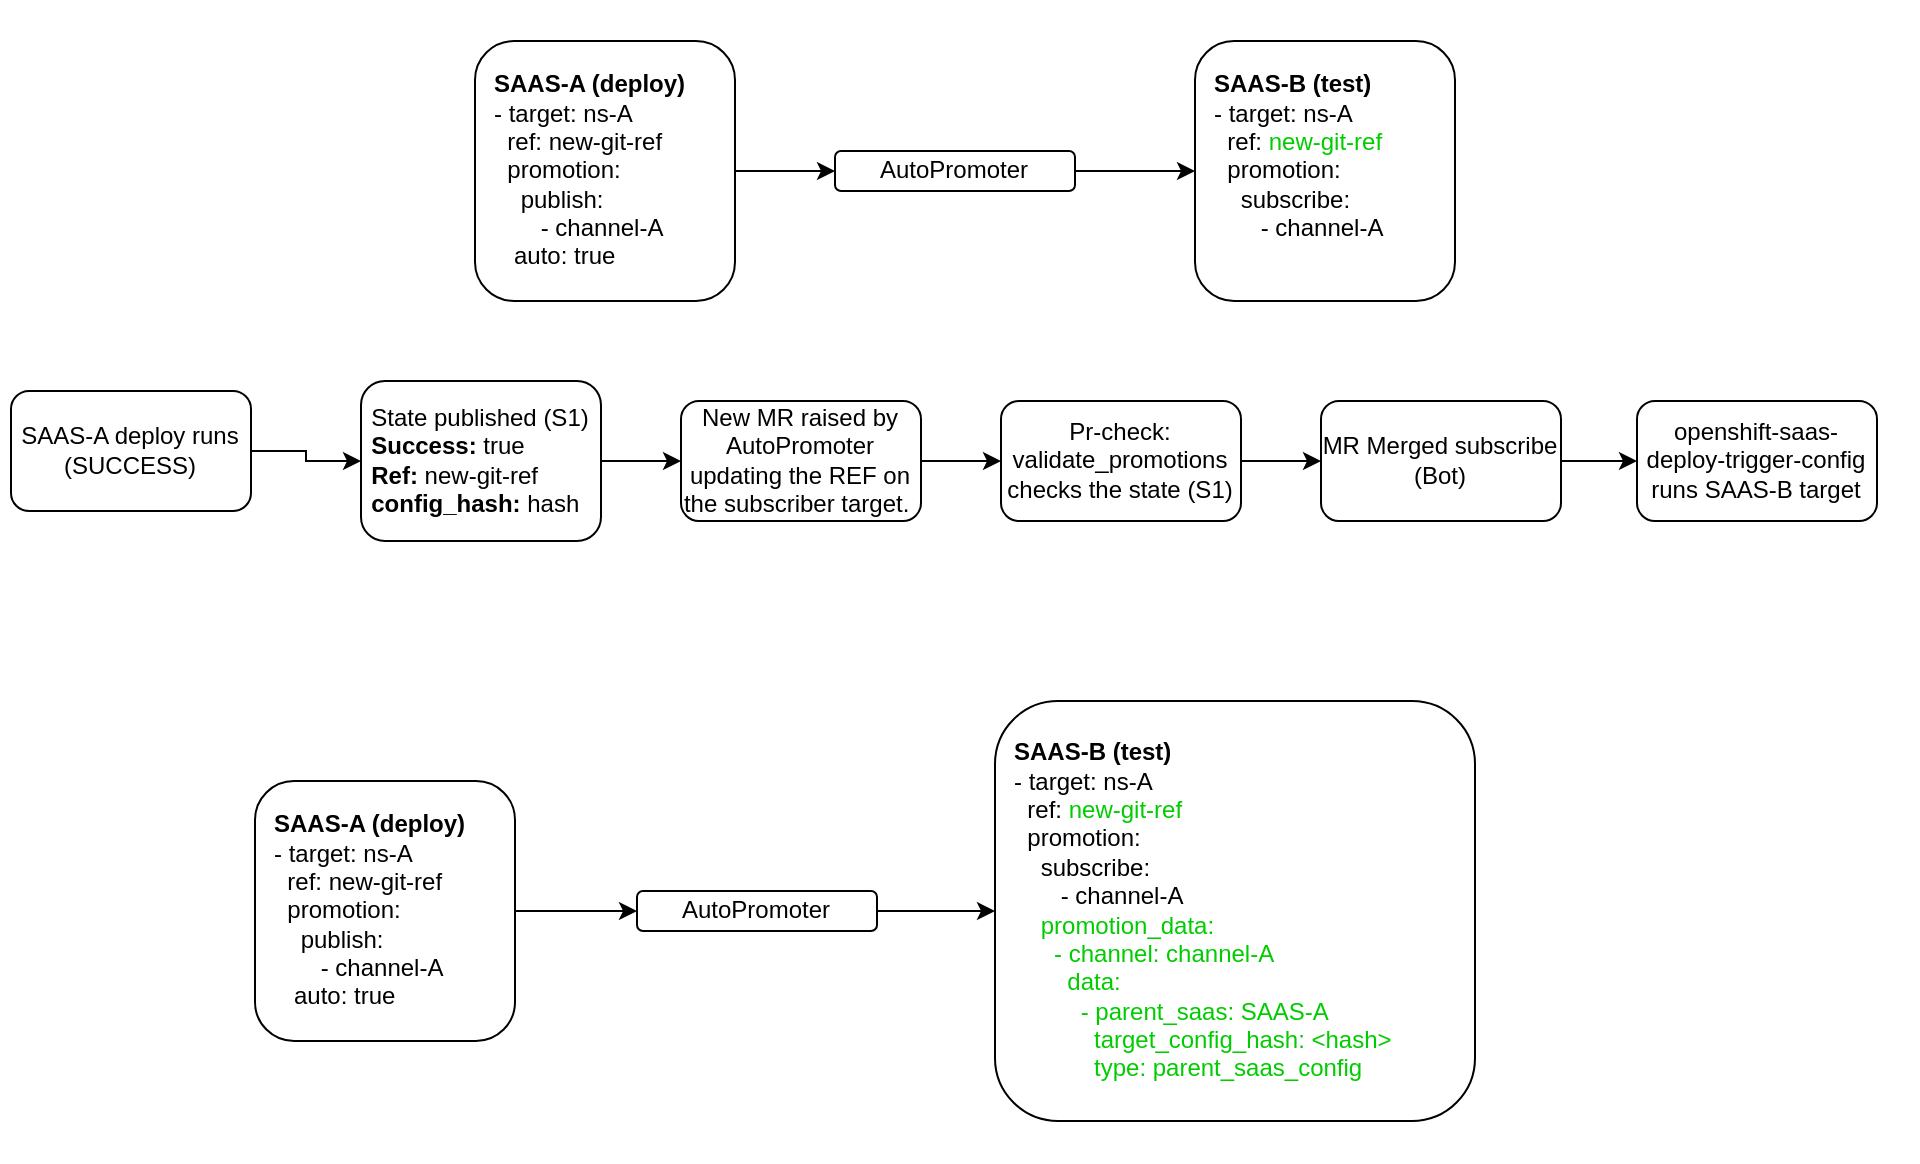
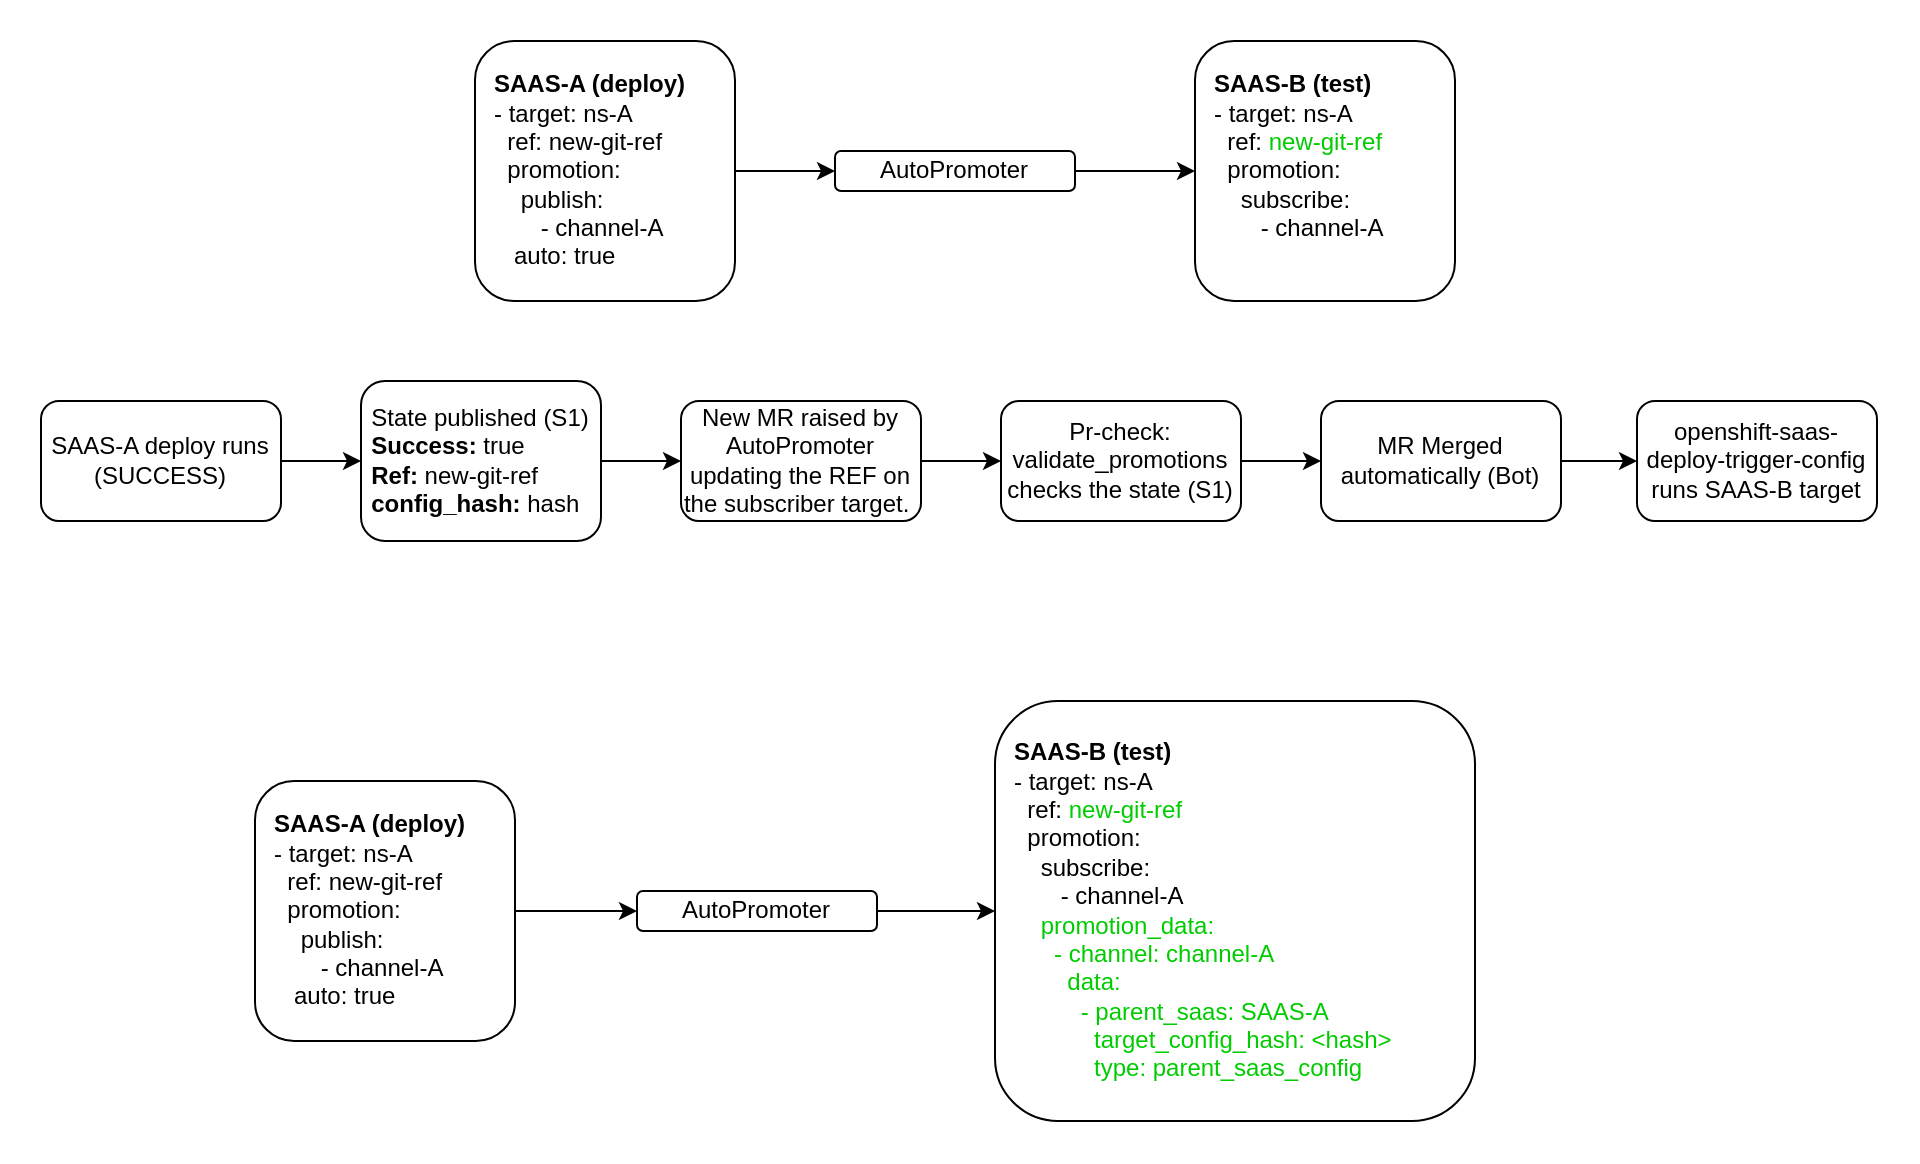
node "SAAS-A deploy runs (SUCCESS)": moved (131, 451) -> (161, 461)
node "MR Merged subscribe (Bot)": label "MR Merged subscribe (Bot)" -> "MR Merged automatically (Bot)"
